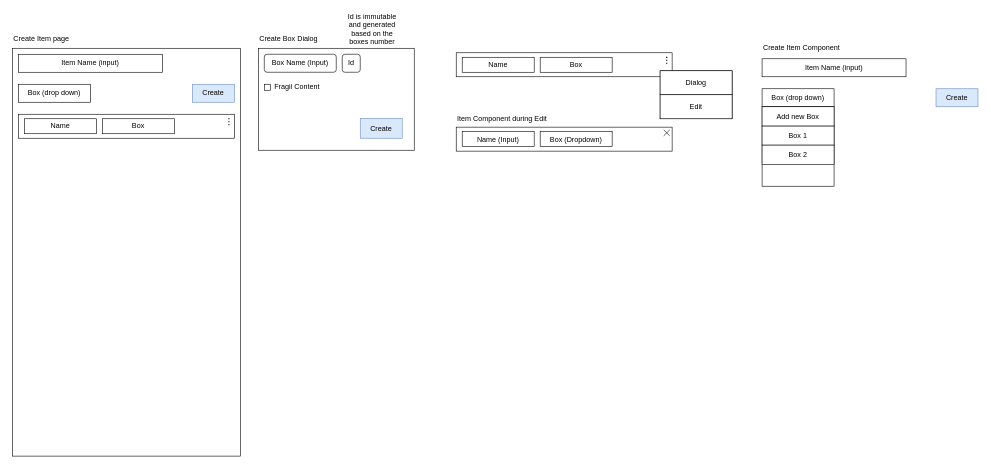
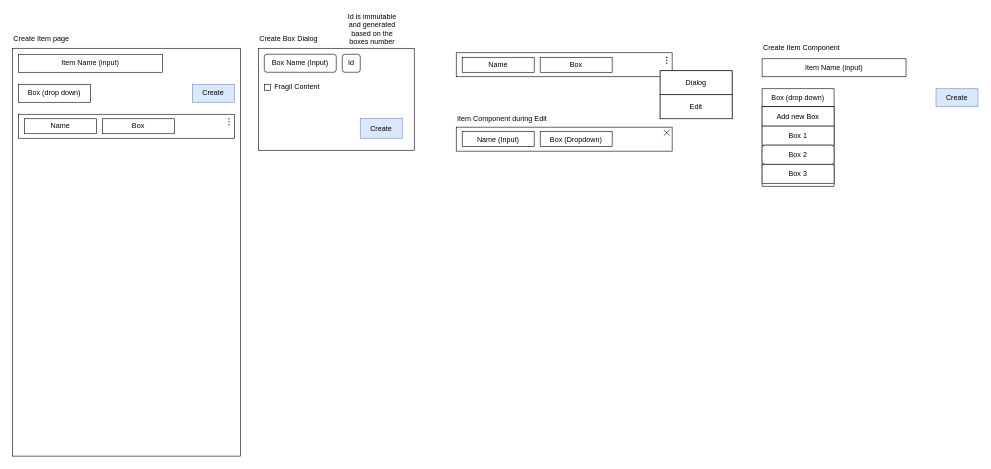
node "Box 2": shape rectangle -> rounded rectangle
node "Box 3": added
